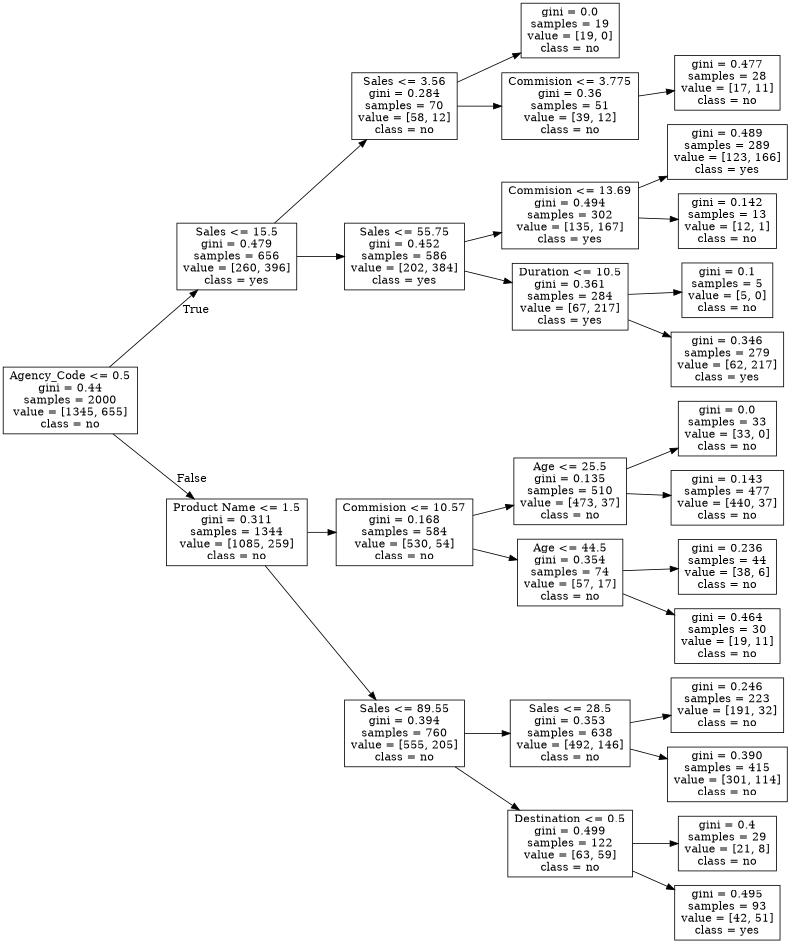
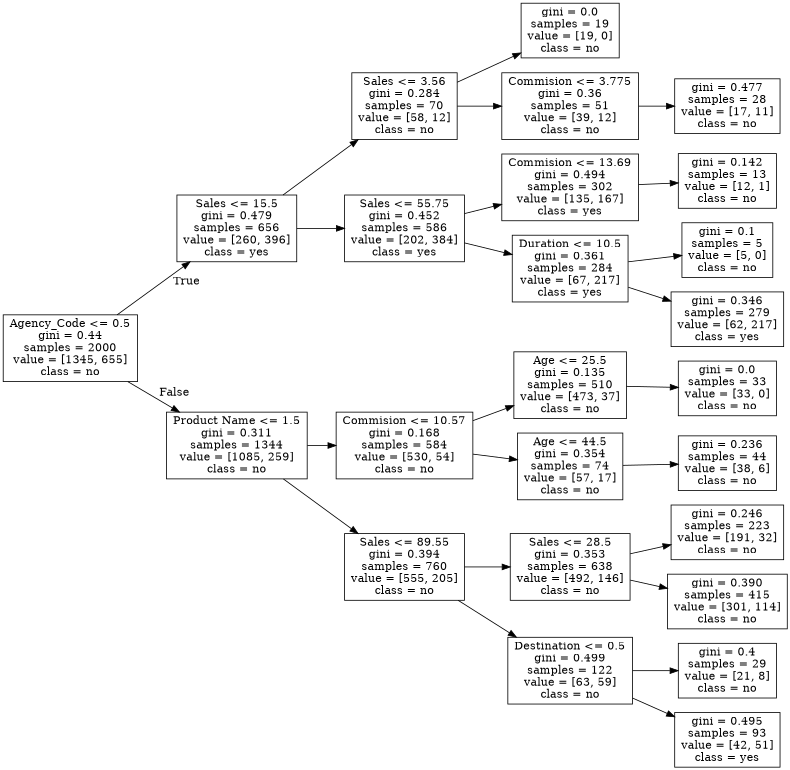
node "gini = 0.489 samples = 289 value = [123, 166] class = yes": removed
node "gini = 0.143 samples = 477 value = [440, 37] class = no": removed
node "gini = 0.464 samples = 30 value = [19, 11] class = no": removed
